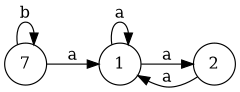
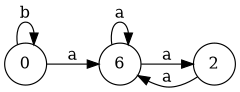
node "7": label "7" -> "0"
node "1": label "1" -> "6"
